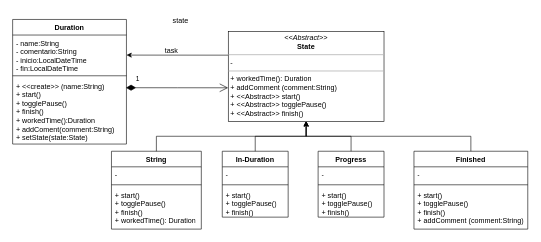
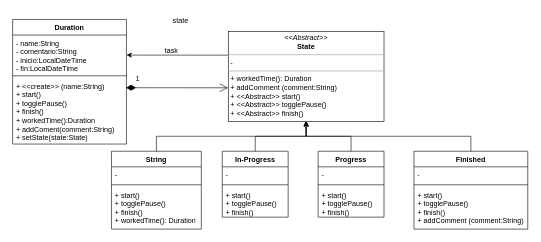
node "In-Duration": label "In-Duration" -> "In-Progress"
